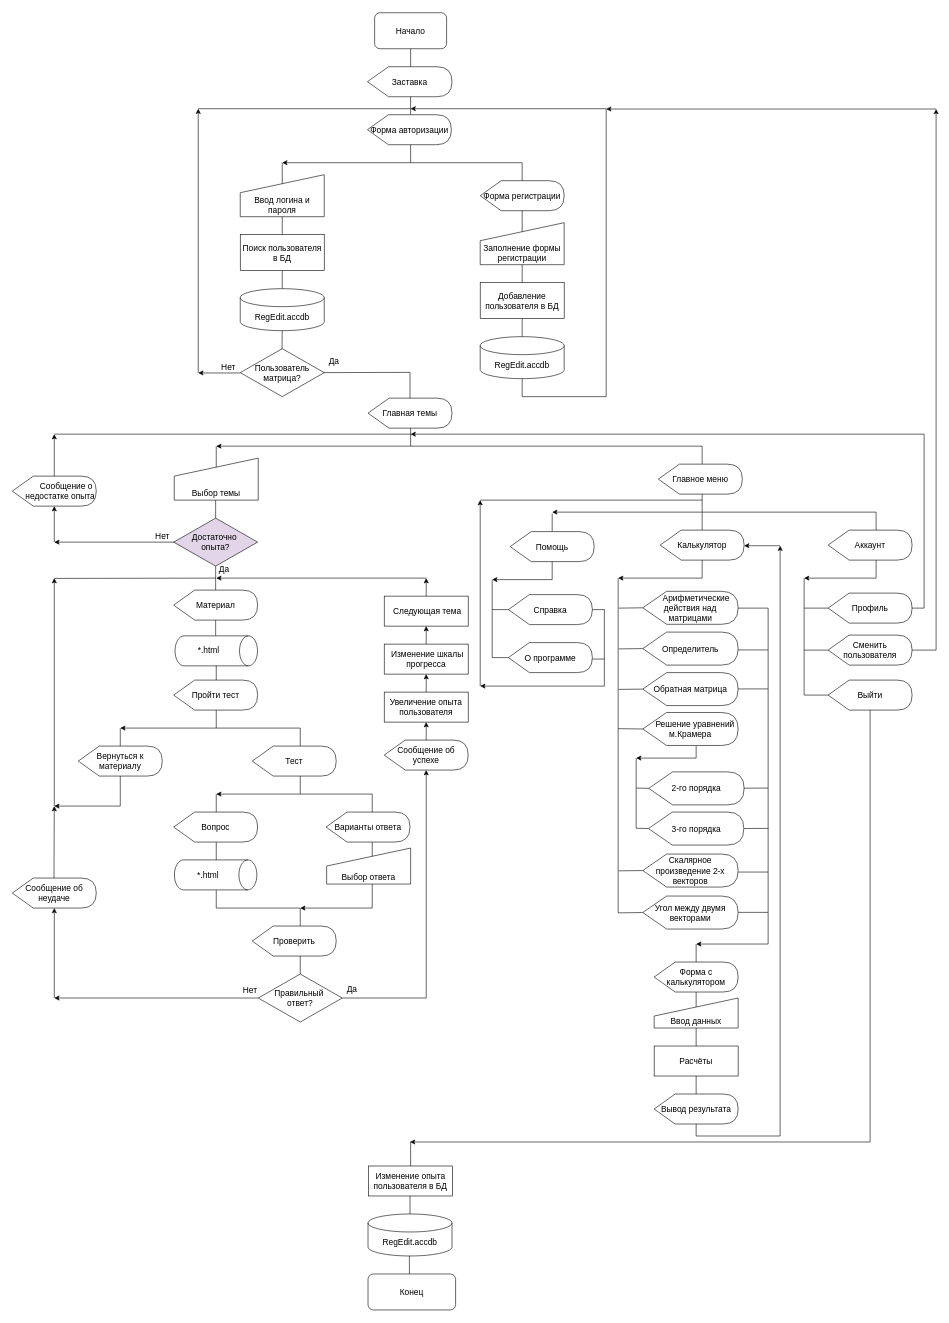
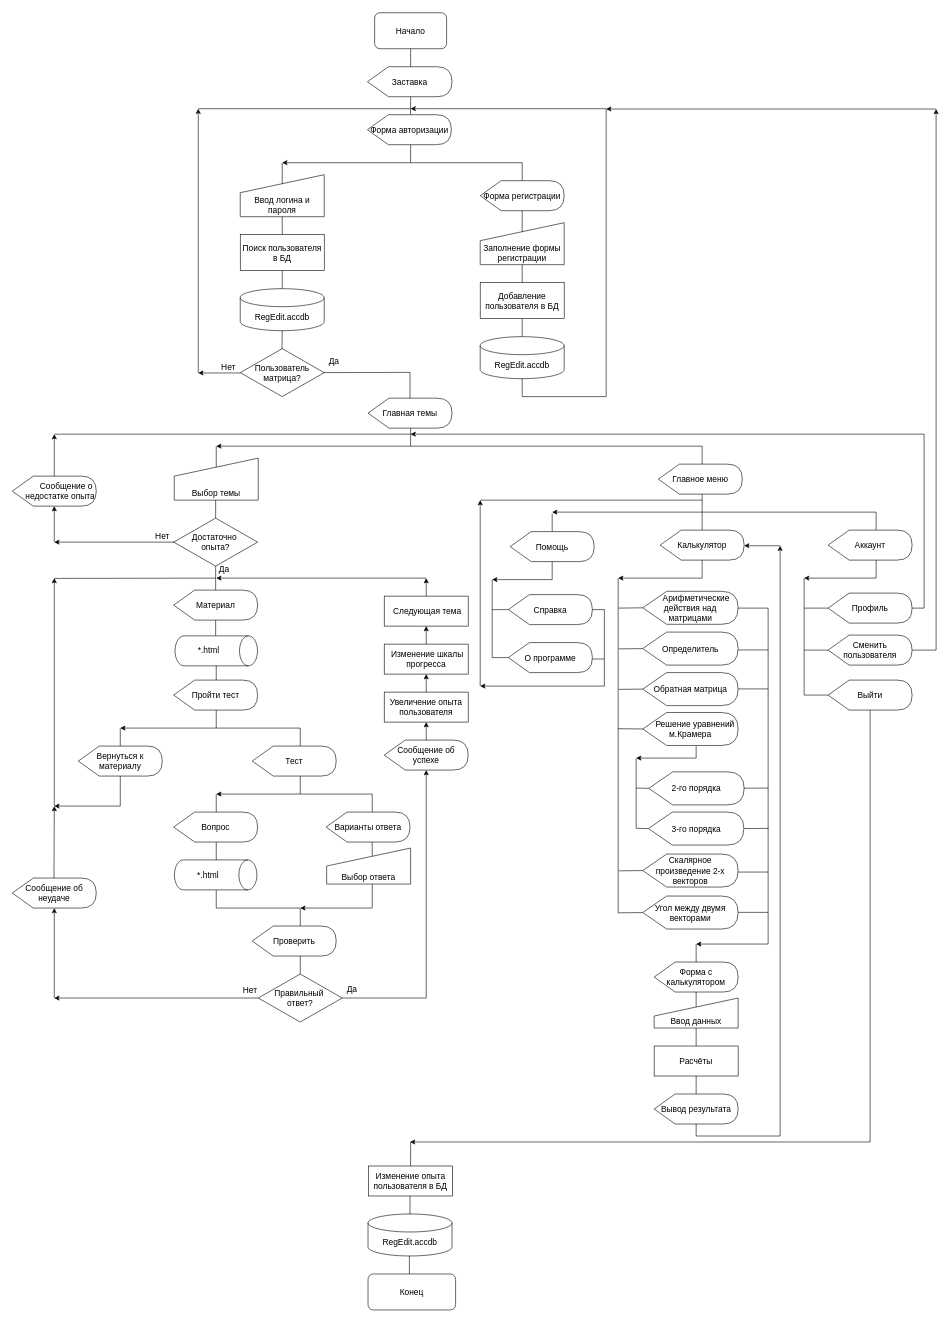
node "Достаточно опыта?": fillcolor #e1d5e7 -> #ffffff
